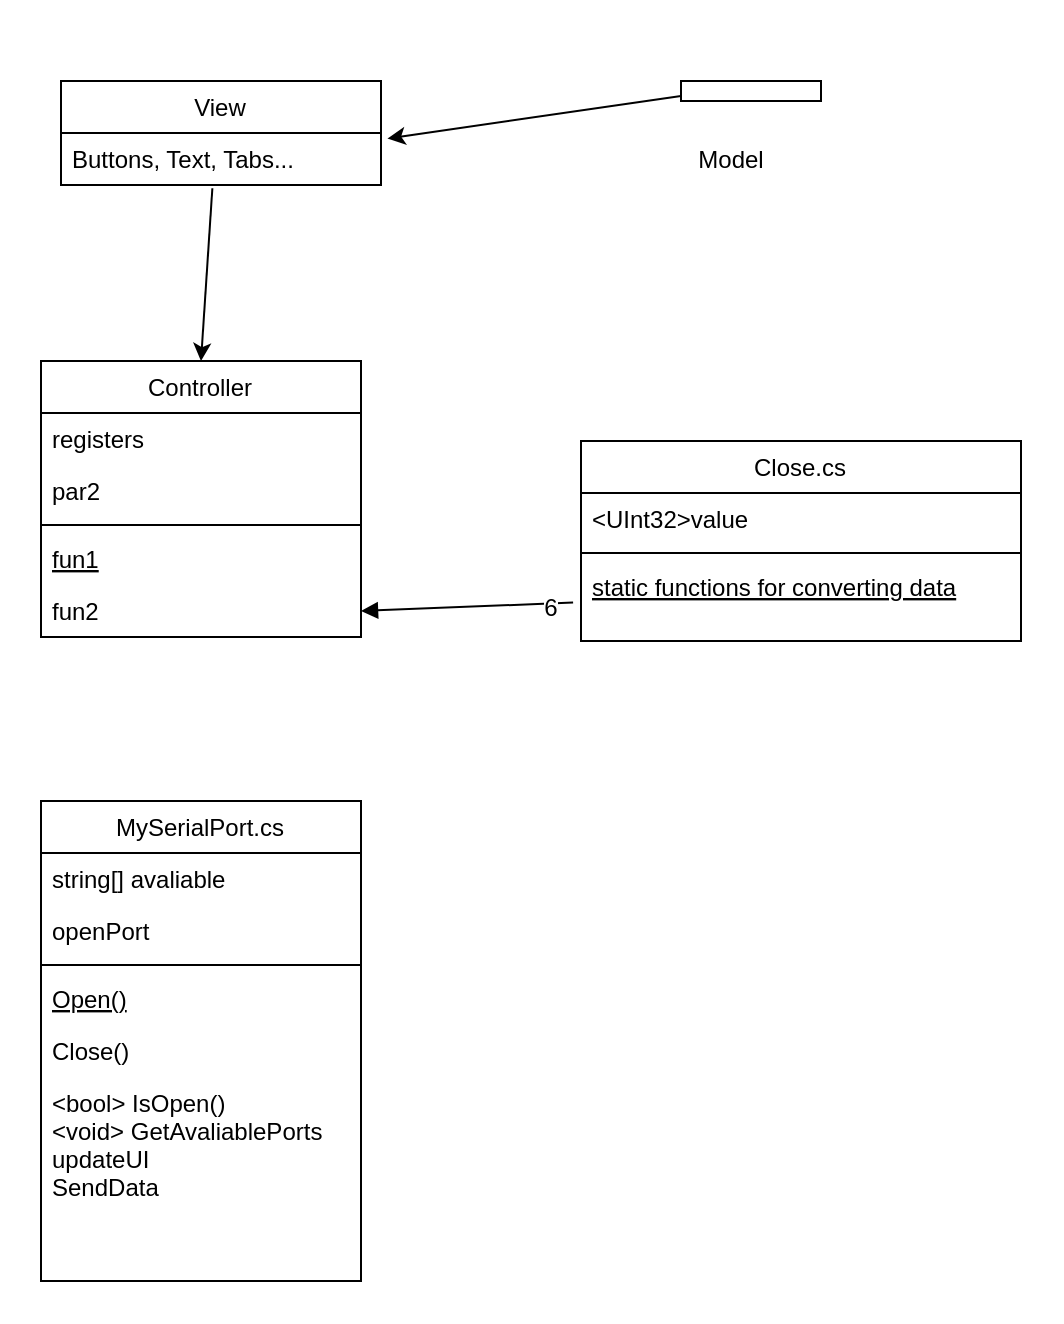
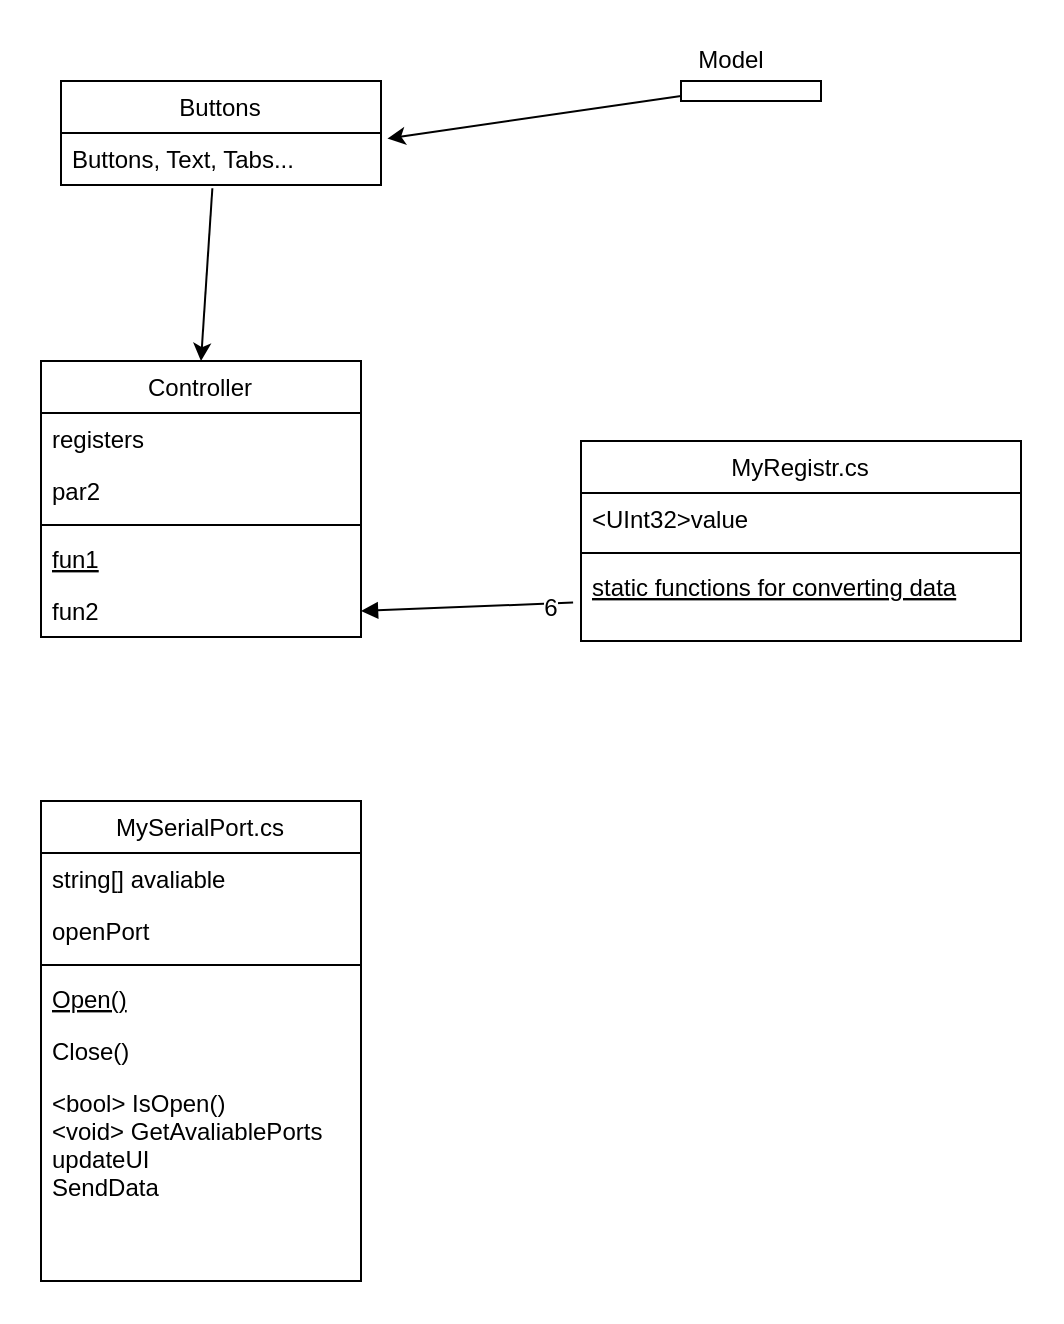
node "View": label "View" -> "Buttons"
node "Model": moved (731, 161) -> (731, 61)
node "Close.cs": label "Close.cs" -> "MyRegistr.cs"
